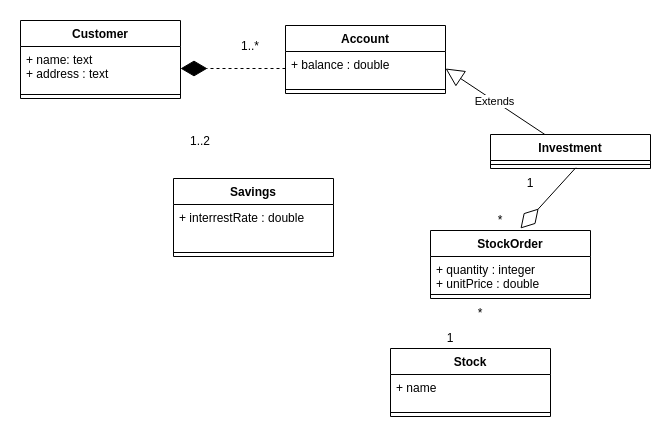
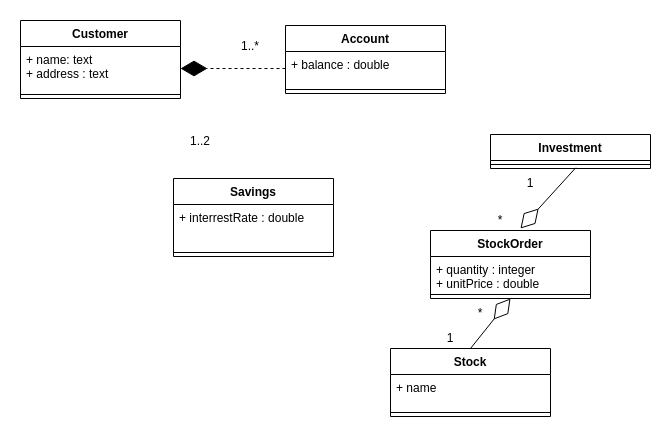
edge "Investment" -> "+ balance : double": removed, label "Extends"
edge "Stock" -> "StockOrder": added
